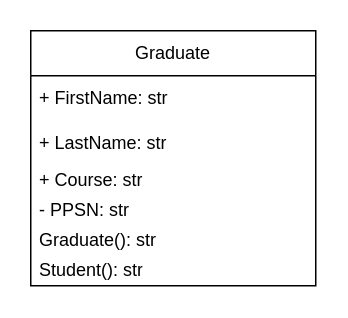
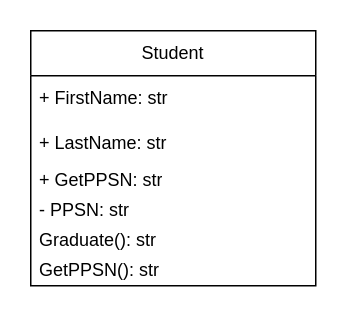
node "Graduate": label "Graduate" -> "Student"
node "+ Course: str": label "+ Course: str" -> "+ GetPPSN: str"
node "Student(): str": label "Student(): str" -> "GetPPSN(): str"
